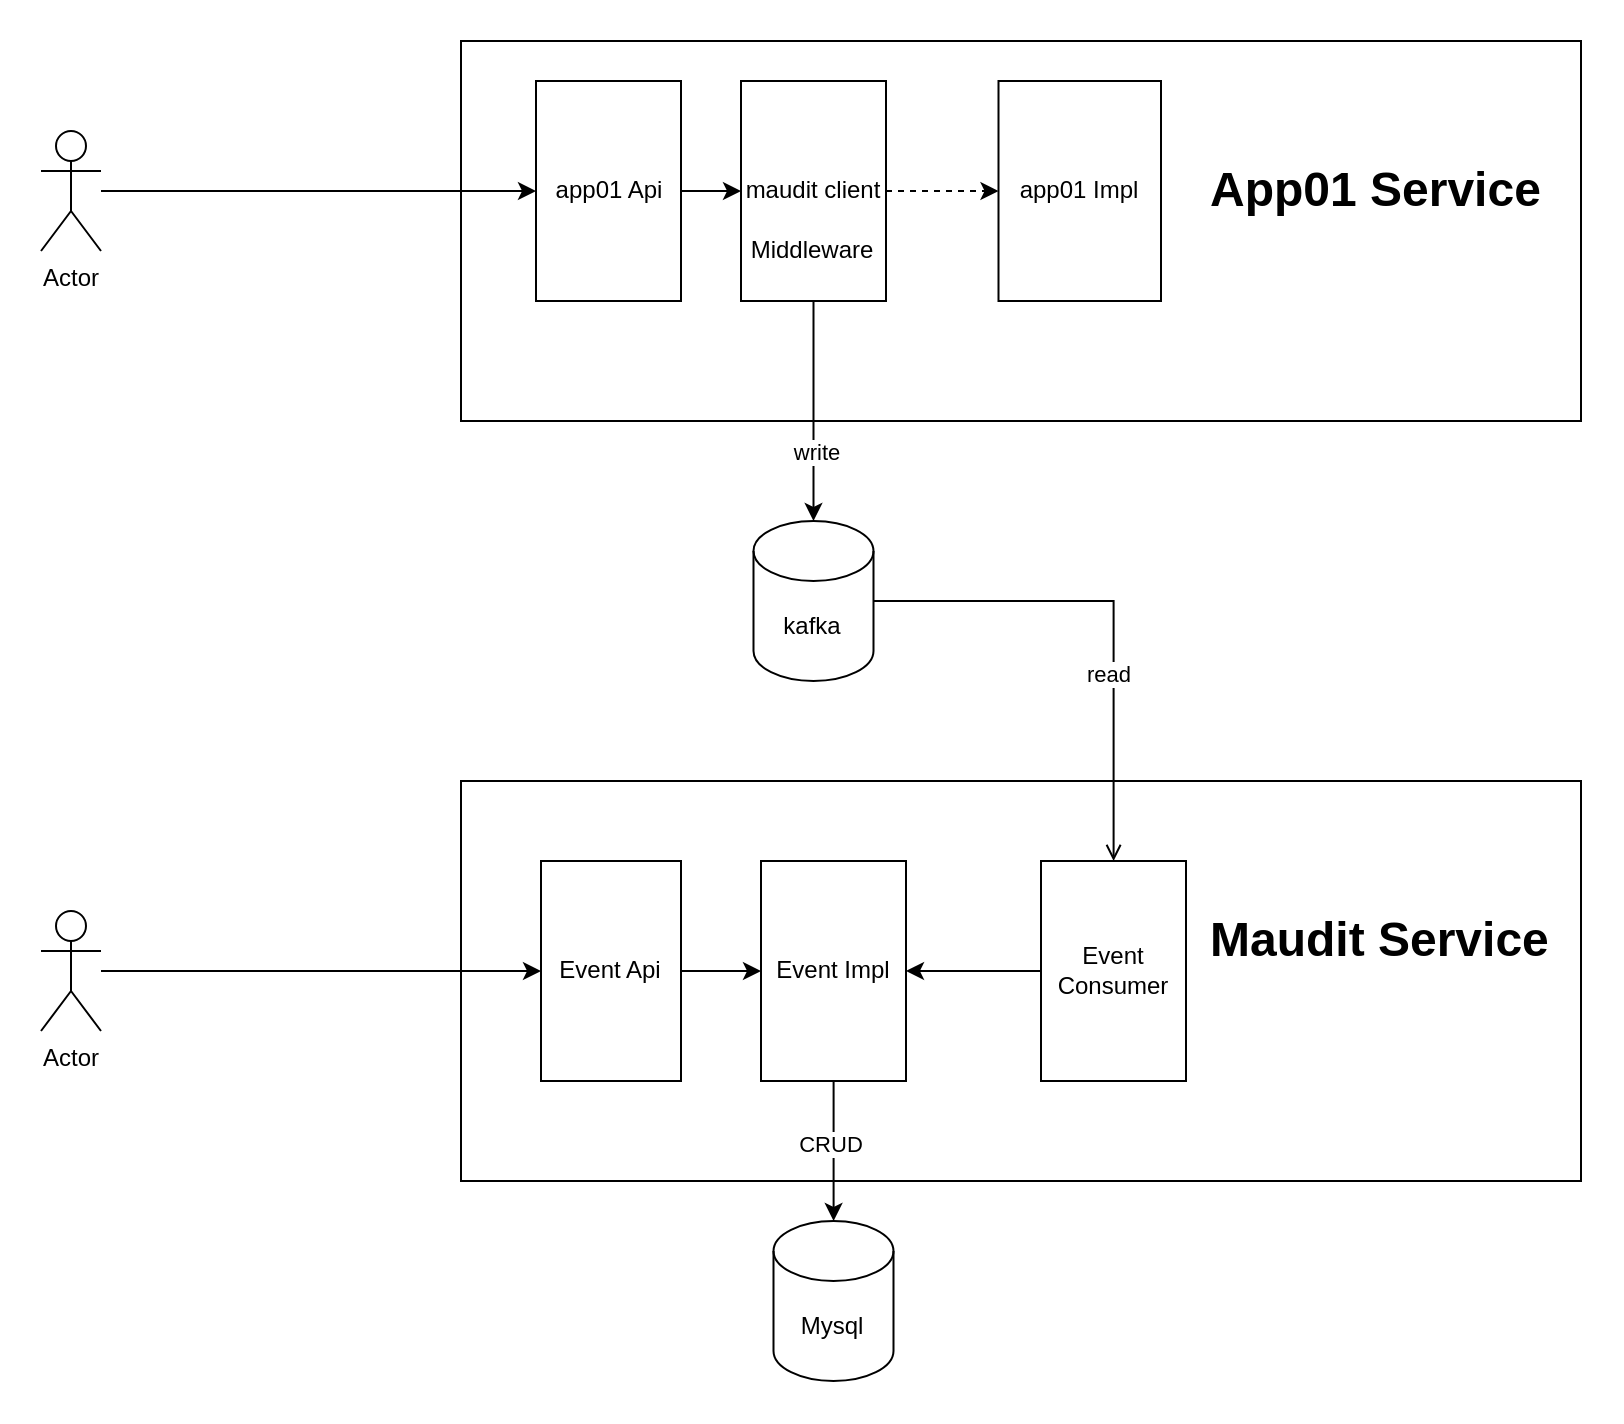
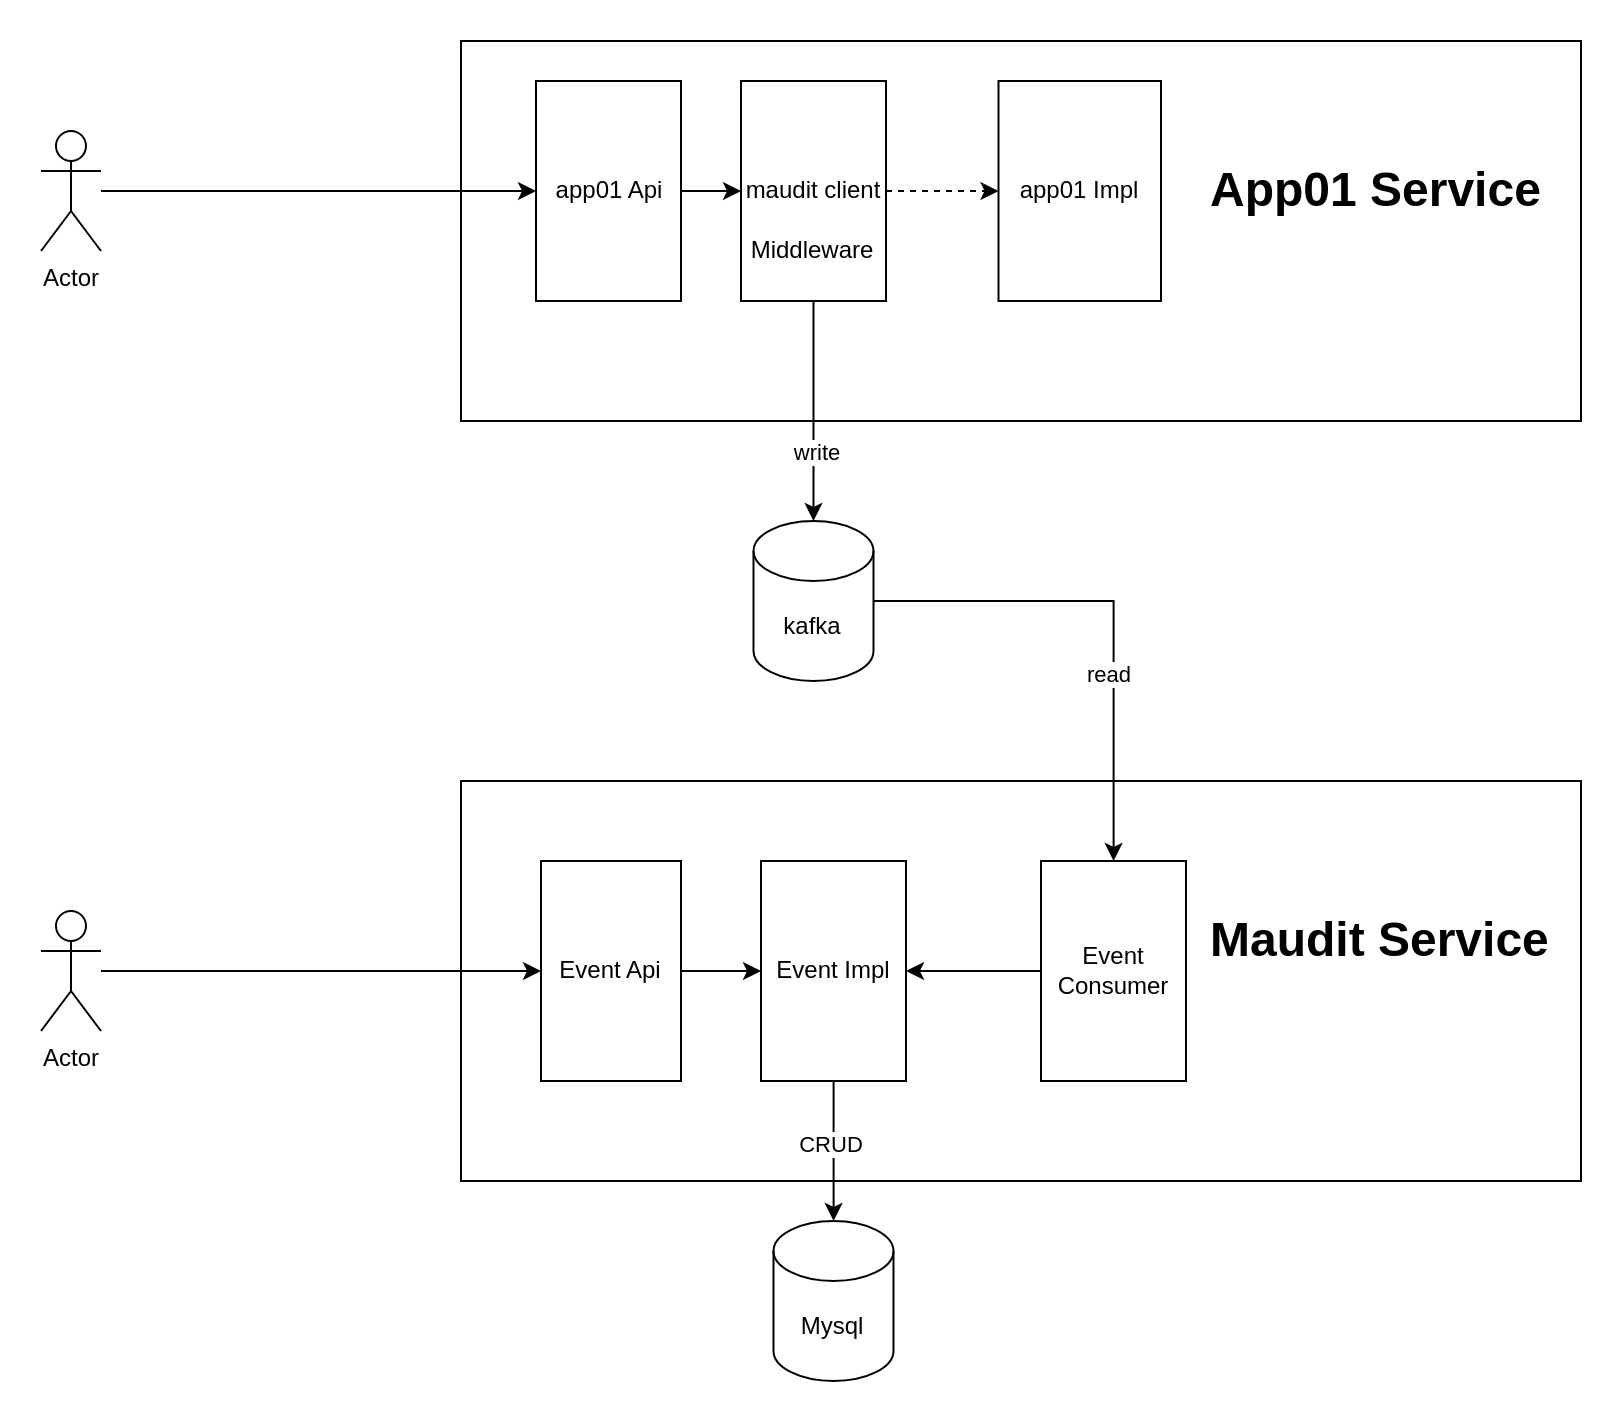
edge "kafka" -> "Event Consumer": arrowhead open -> classic
